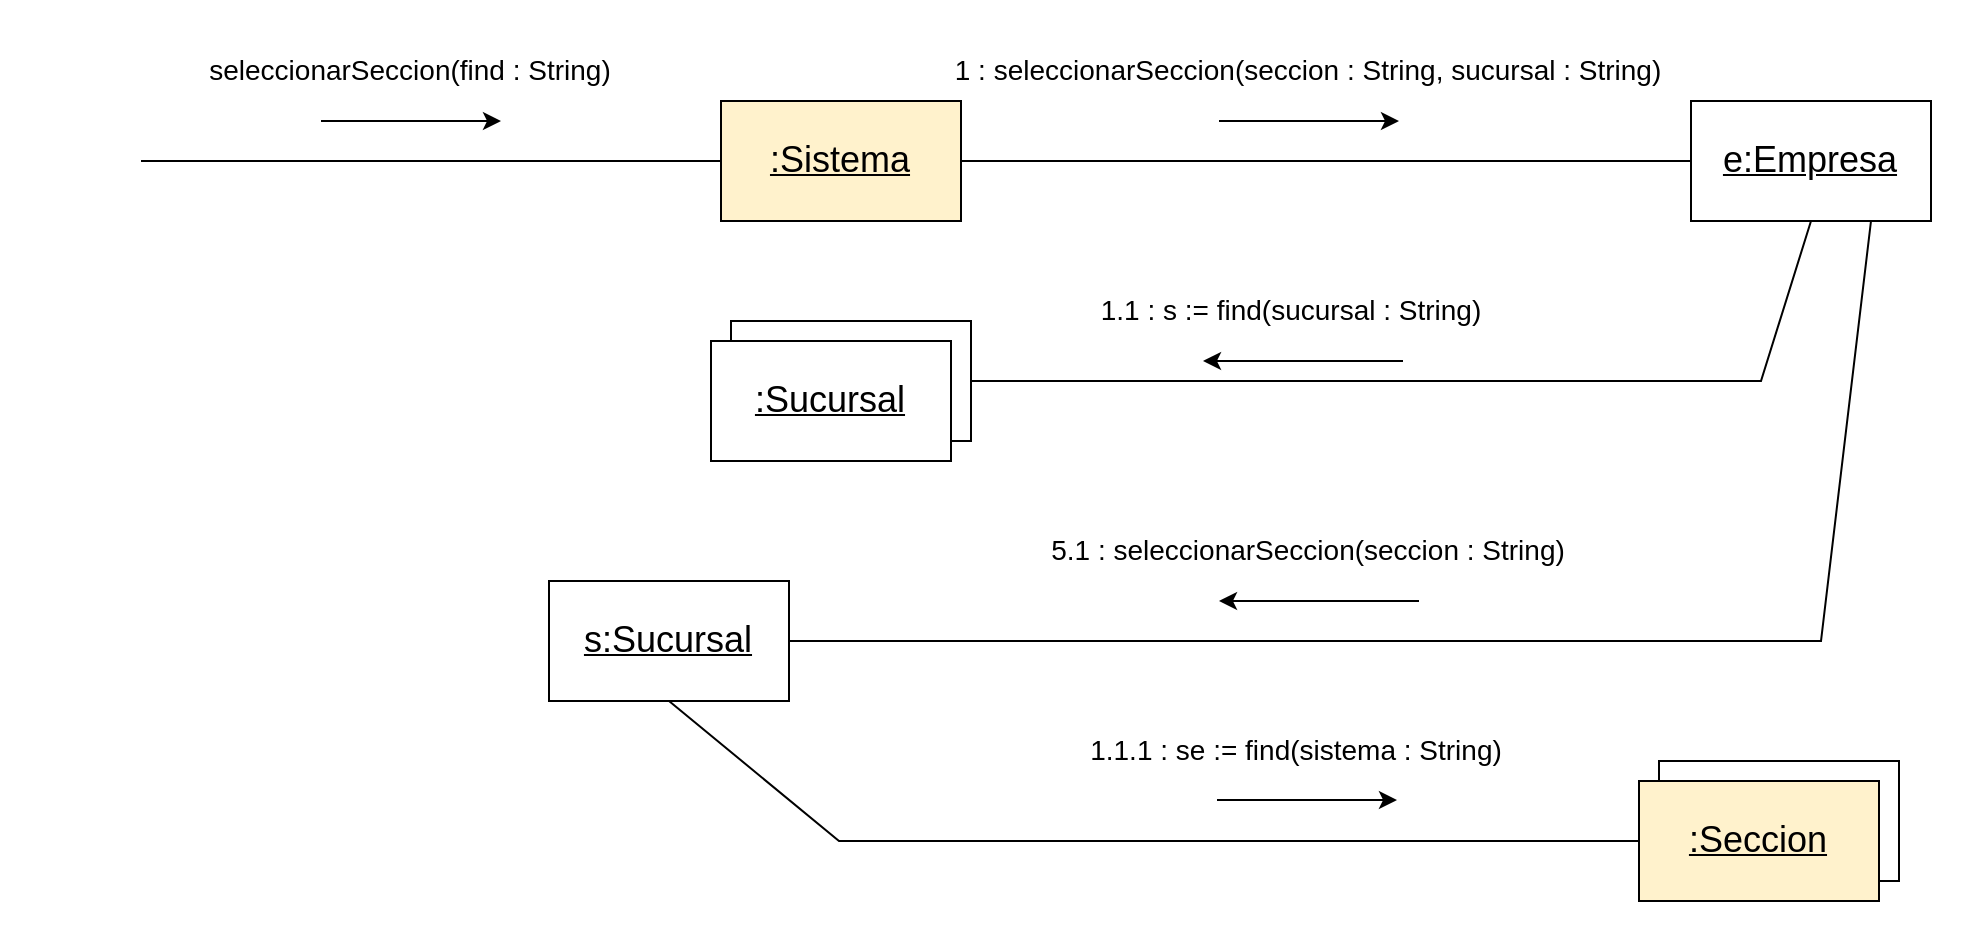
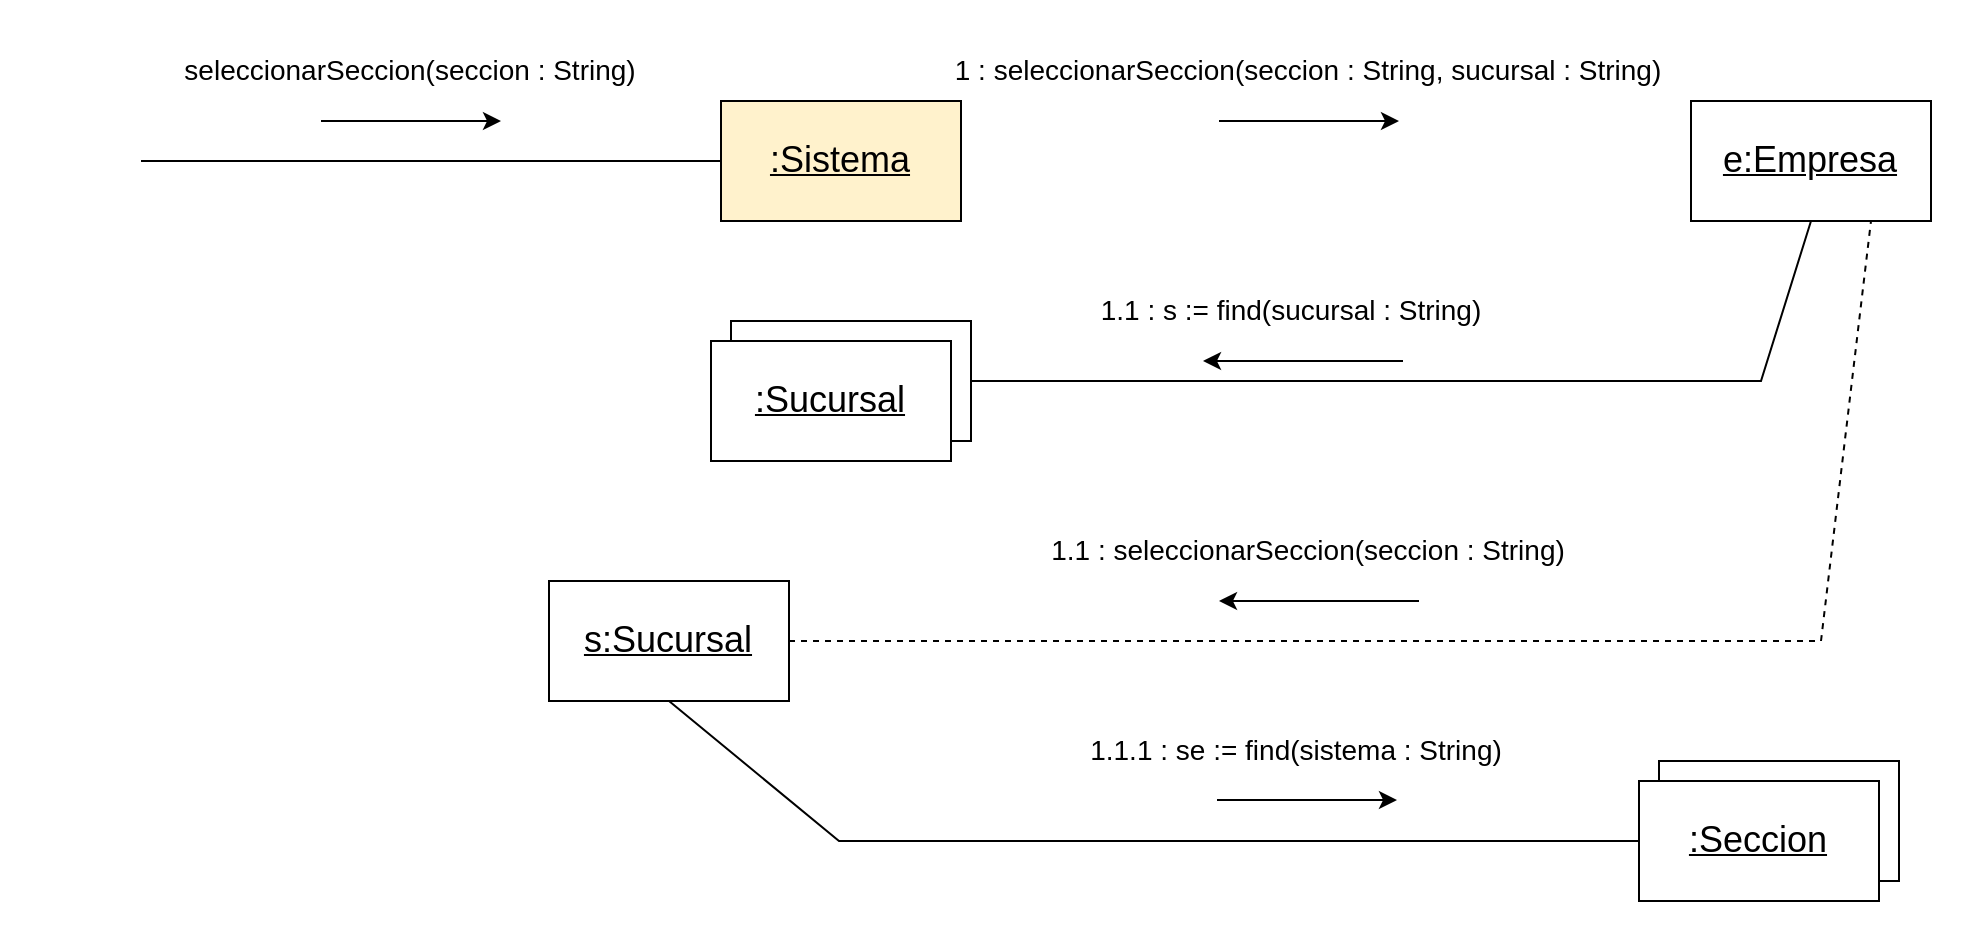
node "seleccionarSeccion(find : String)": label "seleccionarSeccion(find : String)" -> "seleccionarSeccion(seccion : String)"
edge ":Sistema" -- "e:Empresa": removed
node "5.1 : seleccionarSeccion(seccion : String)": label "5.1 : seleccionarSeccion(seccion : String)" -> "1.1 : seleccionarSeccion(seccion : String)"
edge "e:Empresa" -- "s:Sucursal": style solid -> dashed
node ":Seccion": fillcolor #fff2cc -> #ffffff
